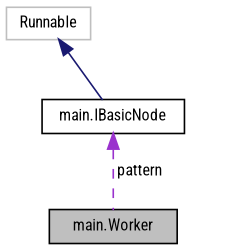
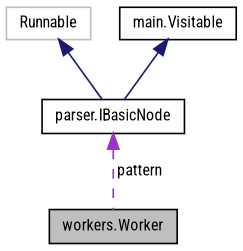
node "main.Visitable": added
node "main.IBasicNode": label "main.IBasicNode" -> "parser.IBasicNode"
node "main.Worker": label "main.Worker" -> "workers.Worker"
